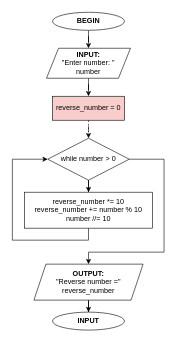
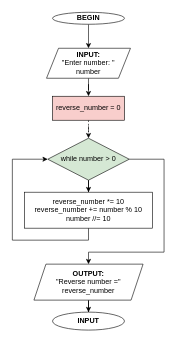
node "BEGIN": size 72x18 -> 72x12
node "while number > 0": fillcolor #ffffff -> #d5e8d4
